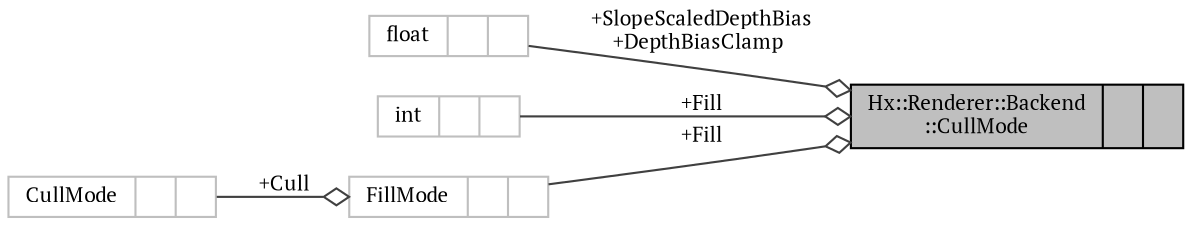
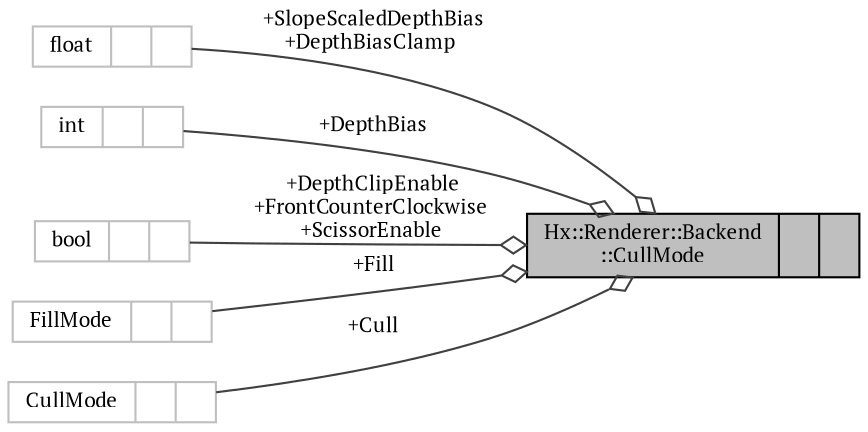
edge "int" -> "Hx::Renderer::Backend": label " +Fill" -> " +DepthBias"
edge "CullMode" -> "FillMode": now "CullMode" -> "Hx::Renderer::Backend"
node "bool": added
